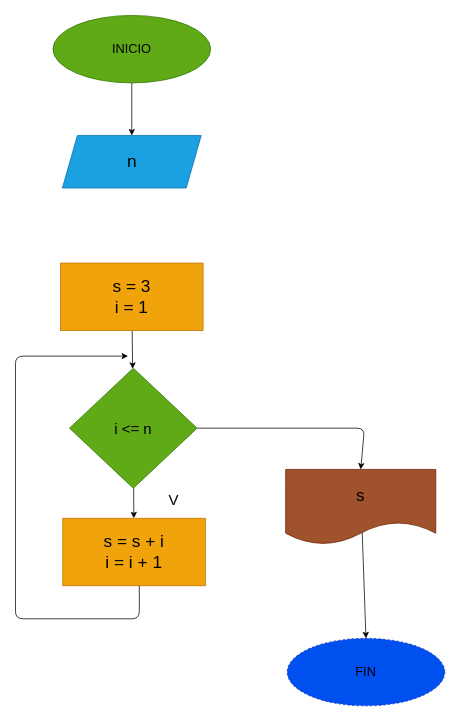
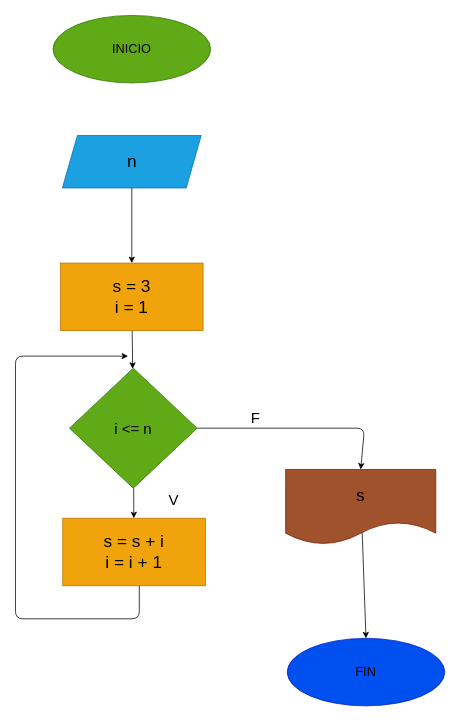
edge "INICIO" -> "n": removed
edge "n" -> "s = 3 i = 1": added
node "F": added
node "FIN": style dashed -> solid
